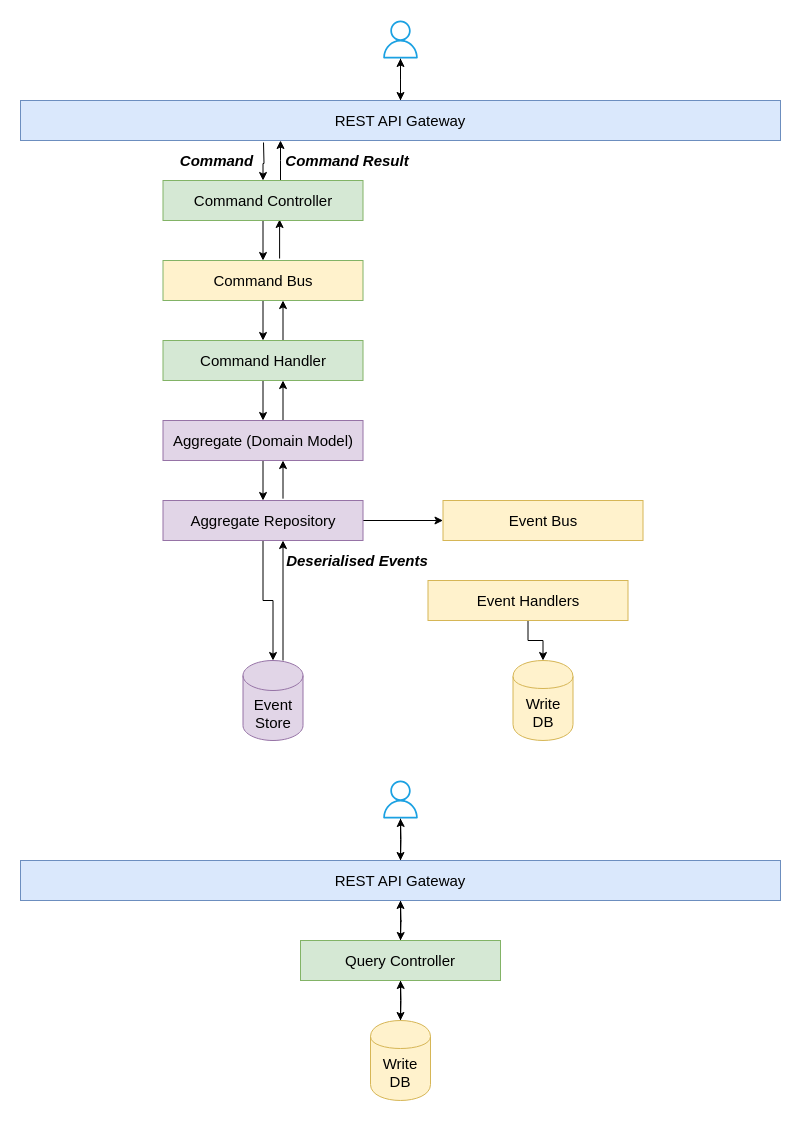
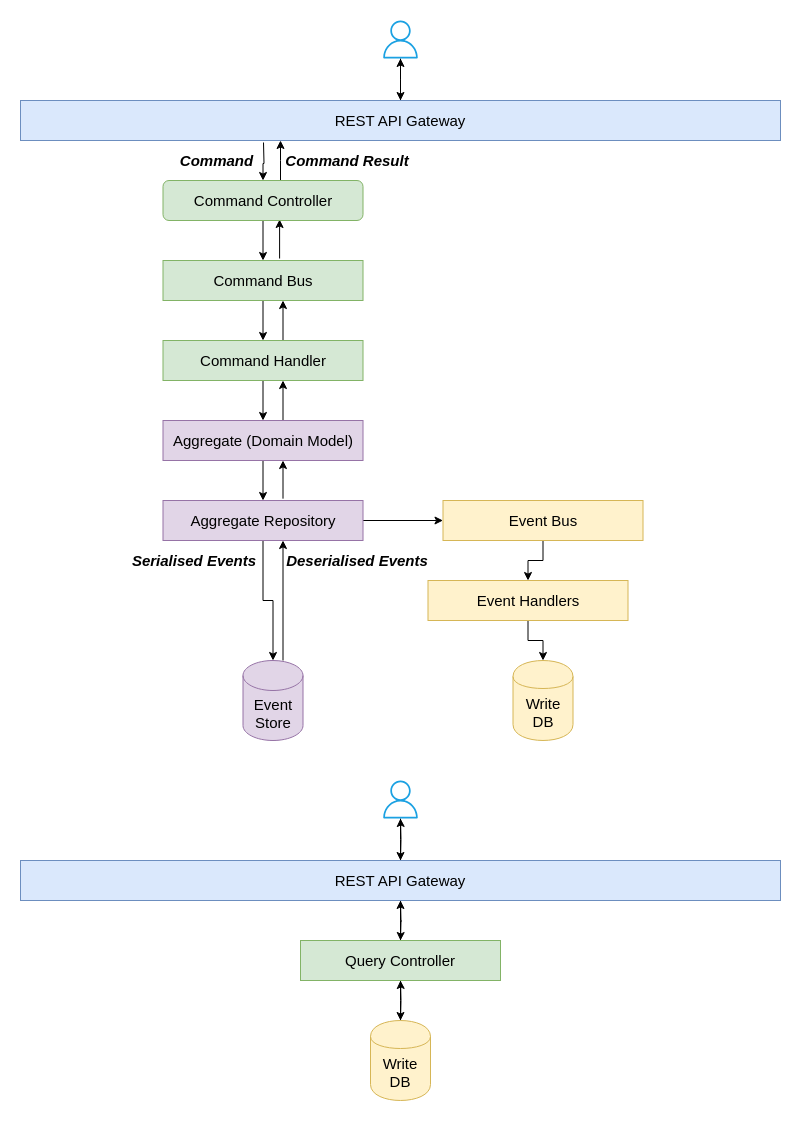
node "Command Controller": shape rectangle -> rounded rectangle
node "Command Bus": fillcolor #fff2cc -> #d5e8d4
node "Serialised Events": added
edge "Event Bus" -> "Event Handlers": added
